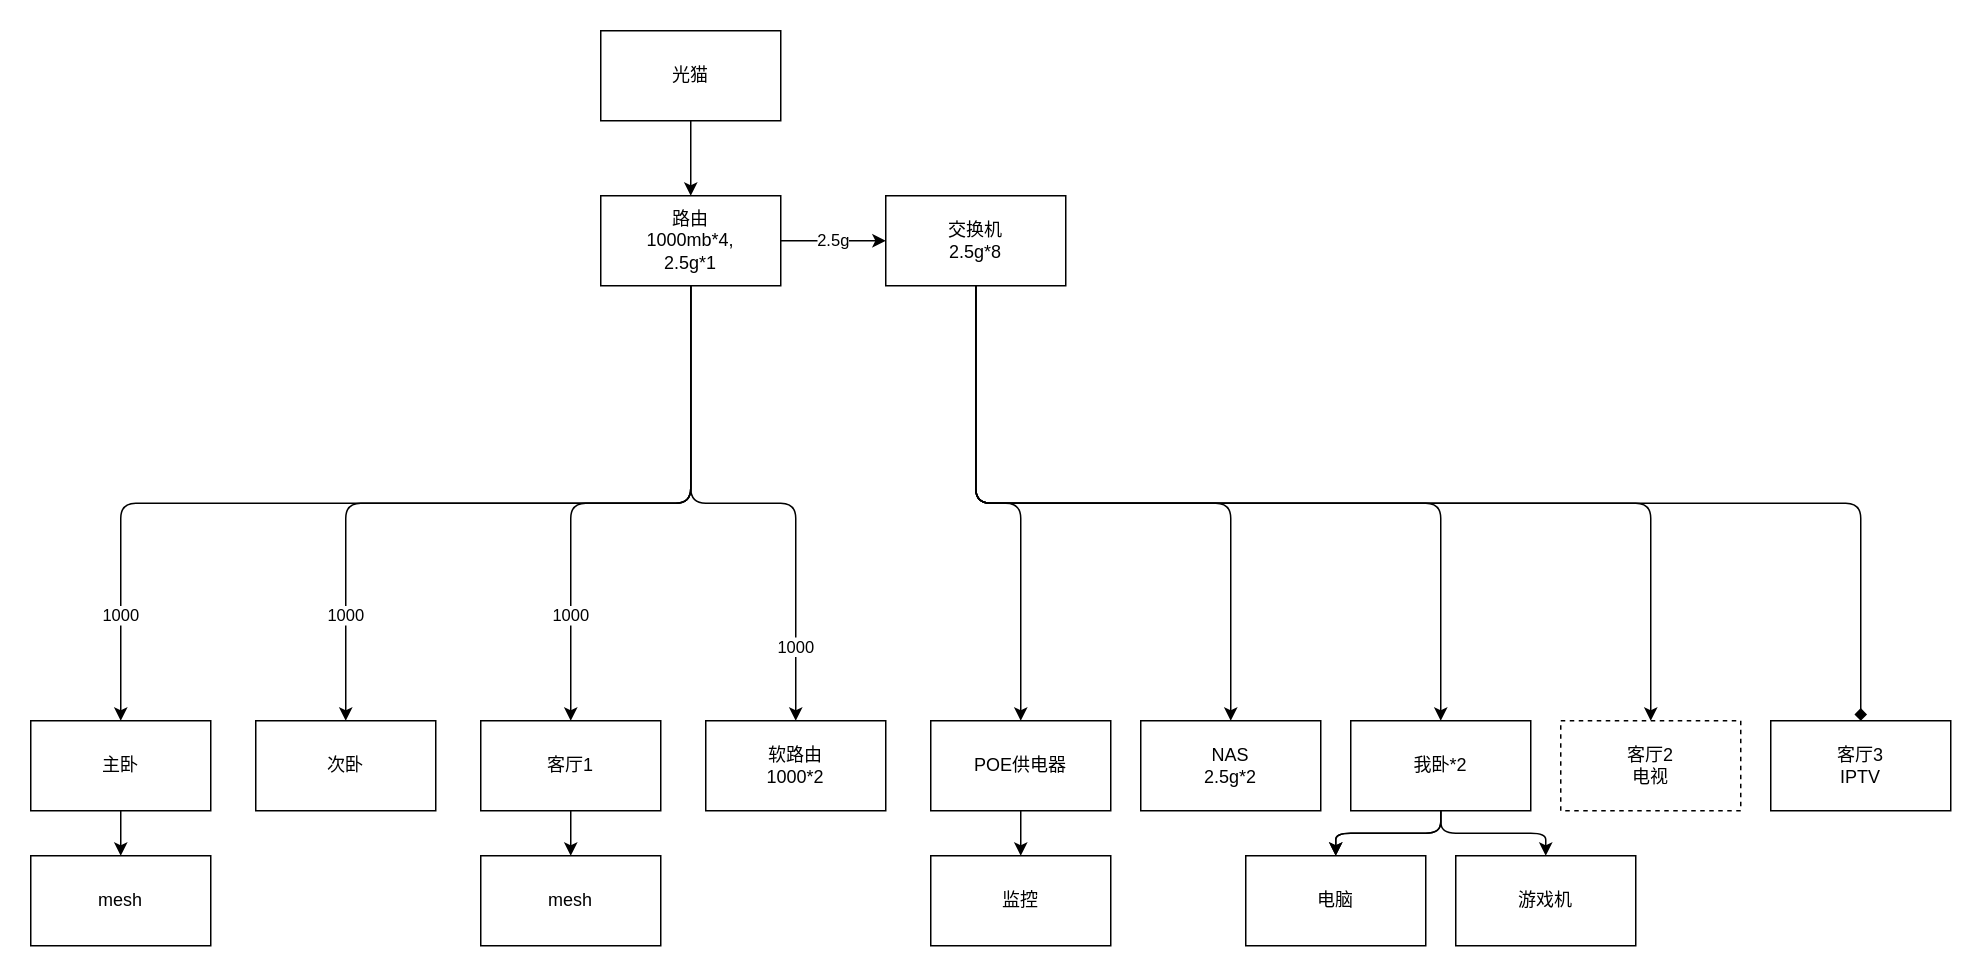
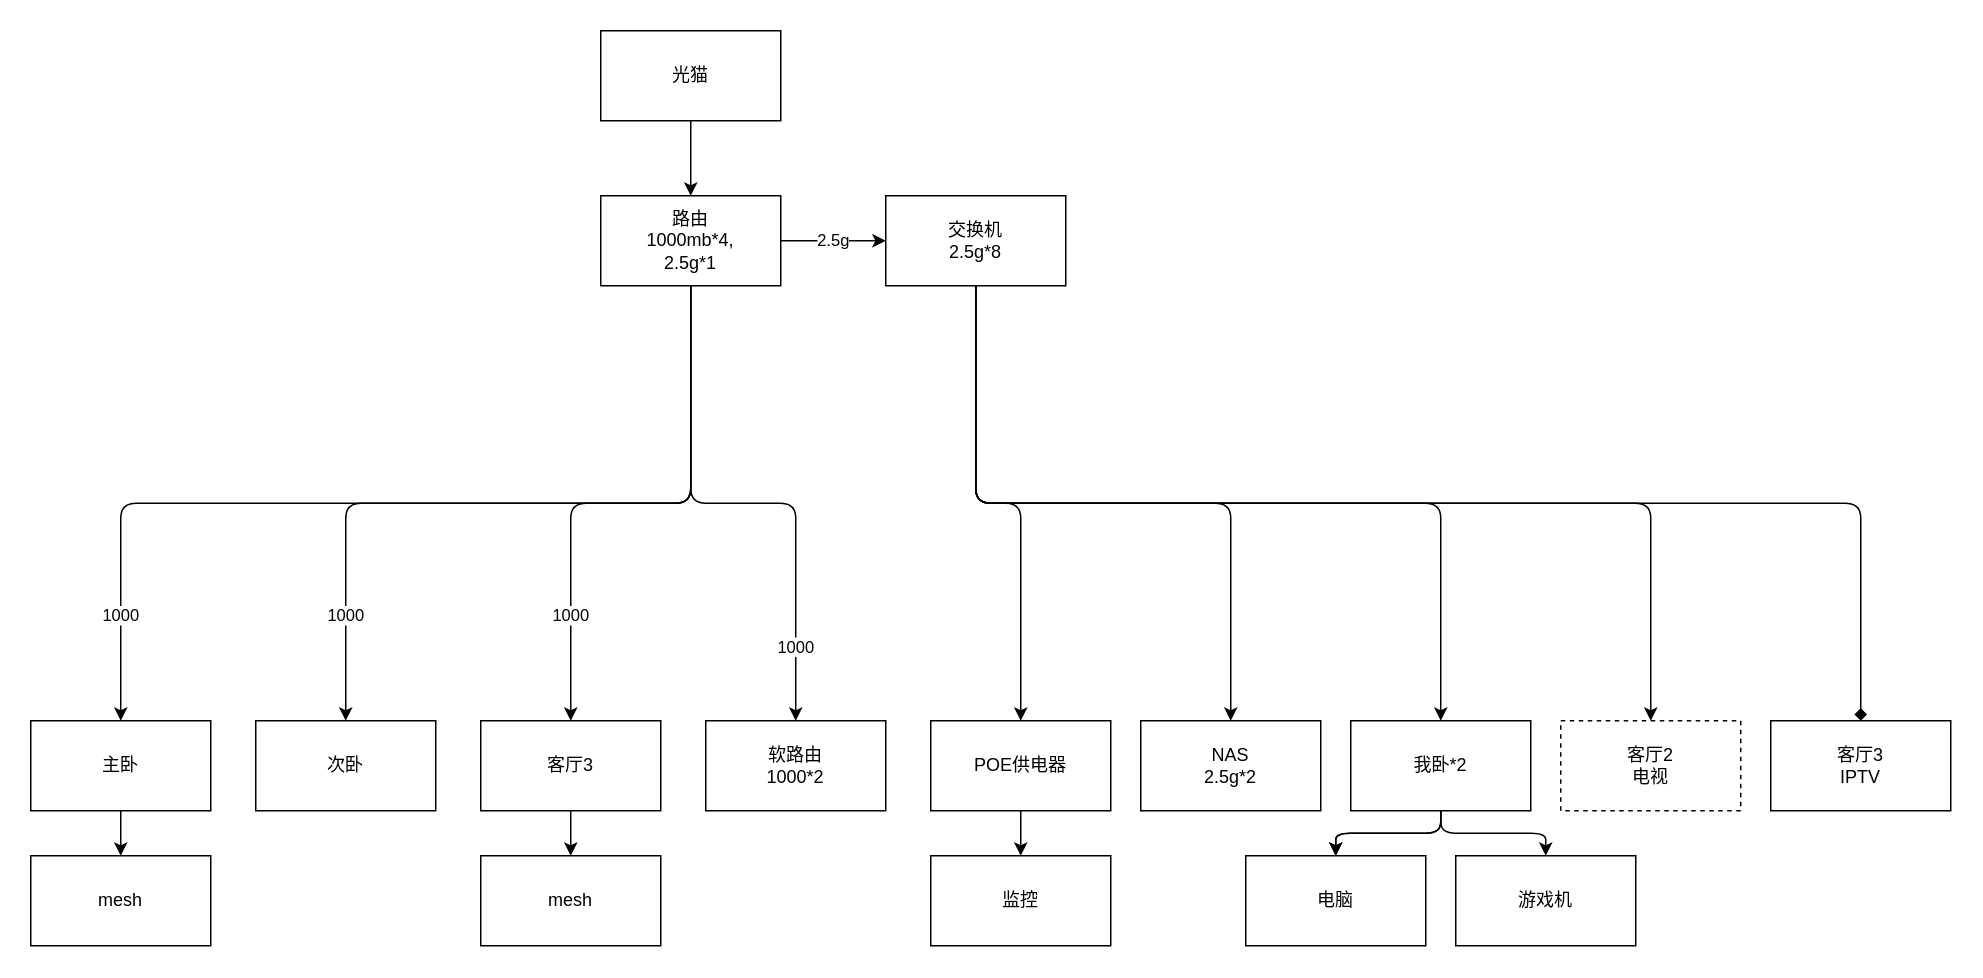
node "客厅1": label "客厅1" -> "客厅3"
